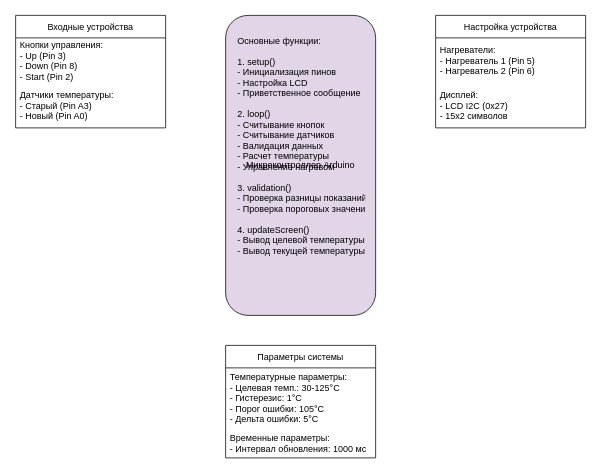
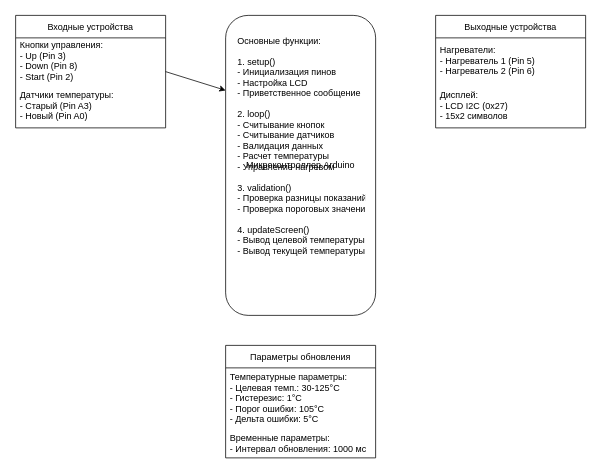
node "Настройка устройства": label "Настройка устройства" -> "Выходные устройства"
edge "Входные устройства" -> "Микроконтроллер Arduino": added
node "Микроконтроллер Arduino": fillcolor #e1d5e7 -> #ffffff
node "Параметры системы": label "Параметры системы" -> "Параметры обновления"
